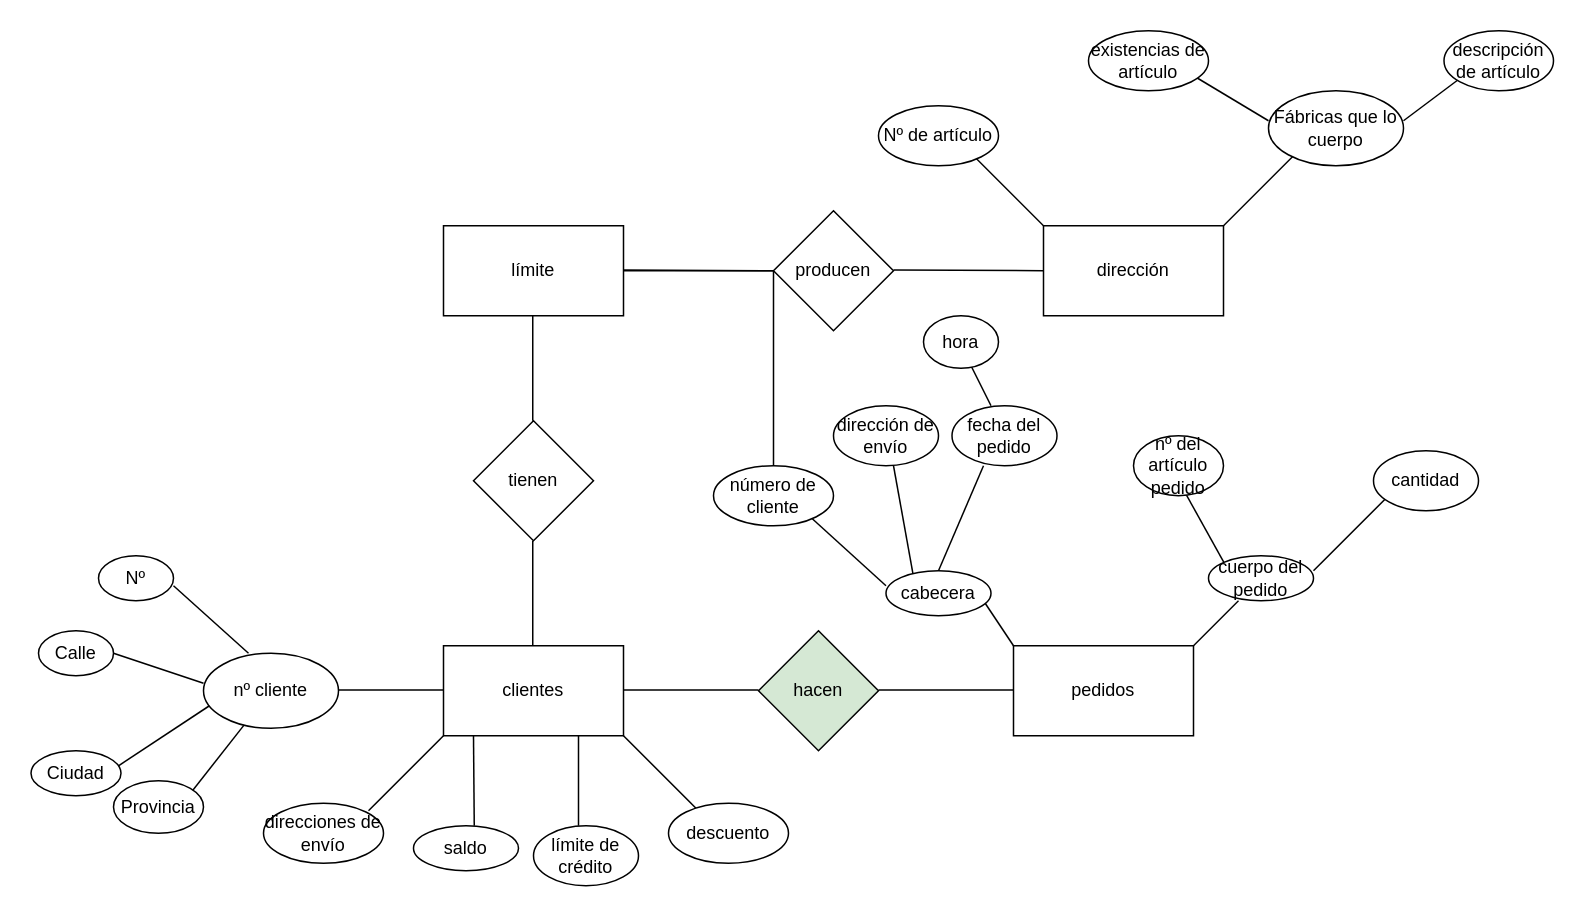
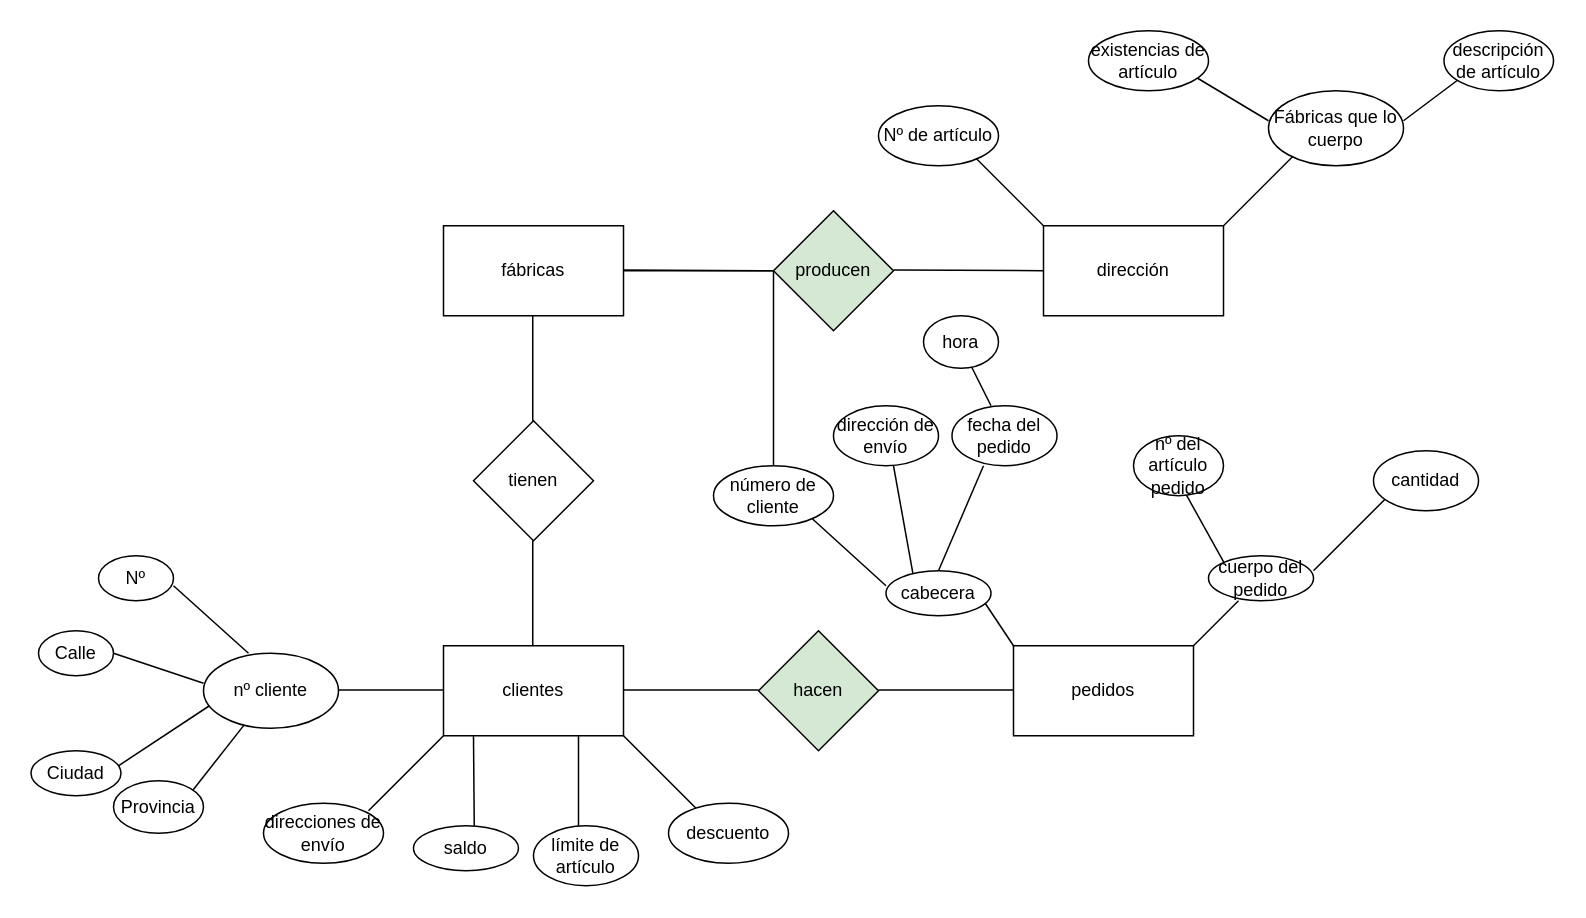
node "límite": label "límite" -> "fábricas"
node "producen": fillcolor #ffffff -> #d5e8d4
node "límite de crédito": label "límite de crédito" -> "límite de artículo"
